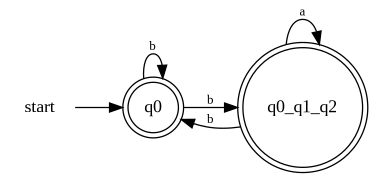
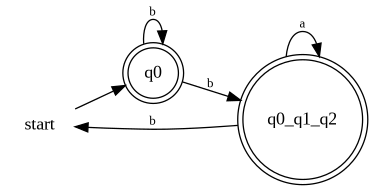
edge "q0_q1_q2" -> "q0": now "q0_q1_q2" -> "start"
